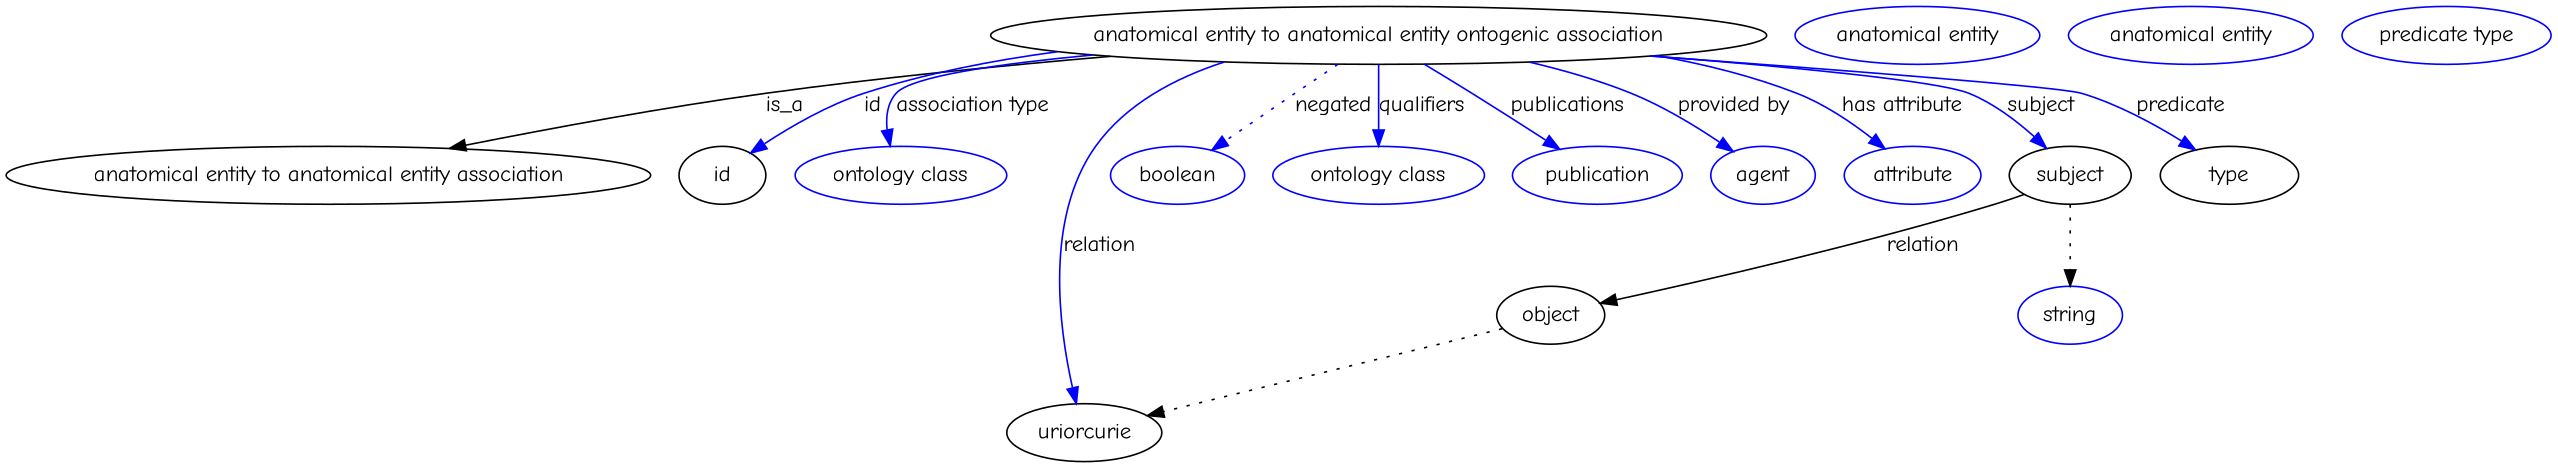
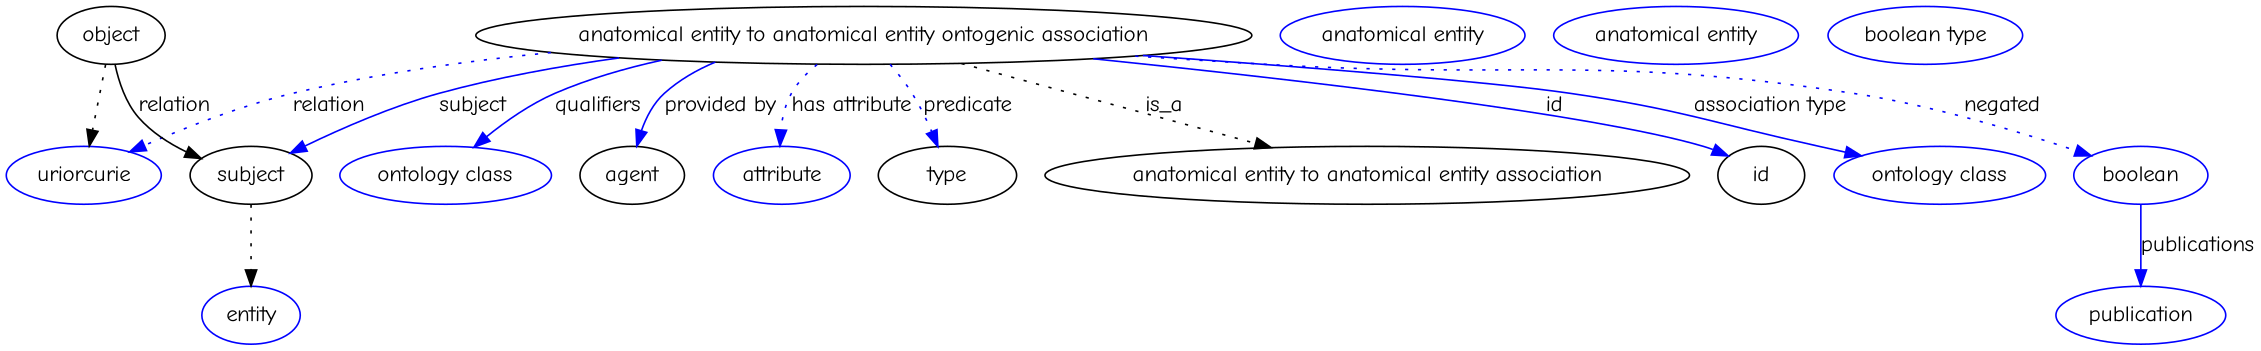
node "predicate type": label "predicate type" -> "boolean type"
edge "anatomical entity to anatomical entity ontogenic association" -> "type": style solid -> dotted
edge "anatomical entity to anatomical entity ontogenic association" -> "attribute": style solid -> dotted
edge "anatomical entity to anatomical entity ontogenic association" -> "anatomical entity to anatomical entity association": style solid -> dotted
edge "anatomical entity to anatomical entity ontogenic association" -> "publication": now "boolean" -> "publication"
node "agent": color blue -> black
edge "anatomical entity to anatomical entity ontogenic association" -> "uriorcurie": style solid -> dotted
edge "subject" -> "object": reversed
node "string": label "string" -> "entity"
node "uriorcurie": color black -> blue
